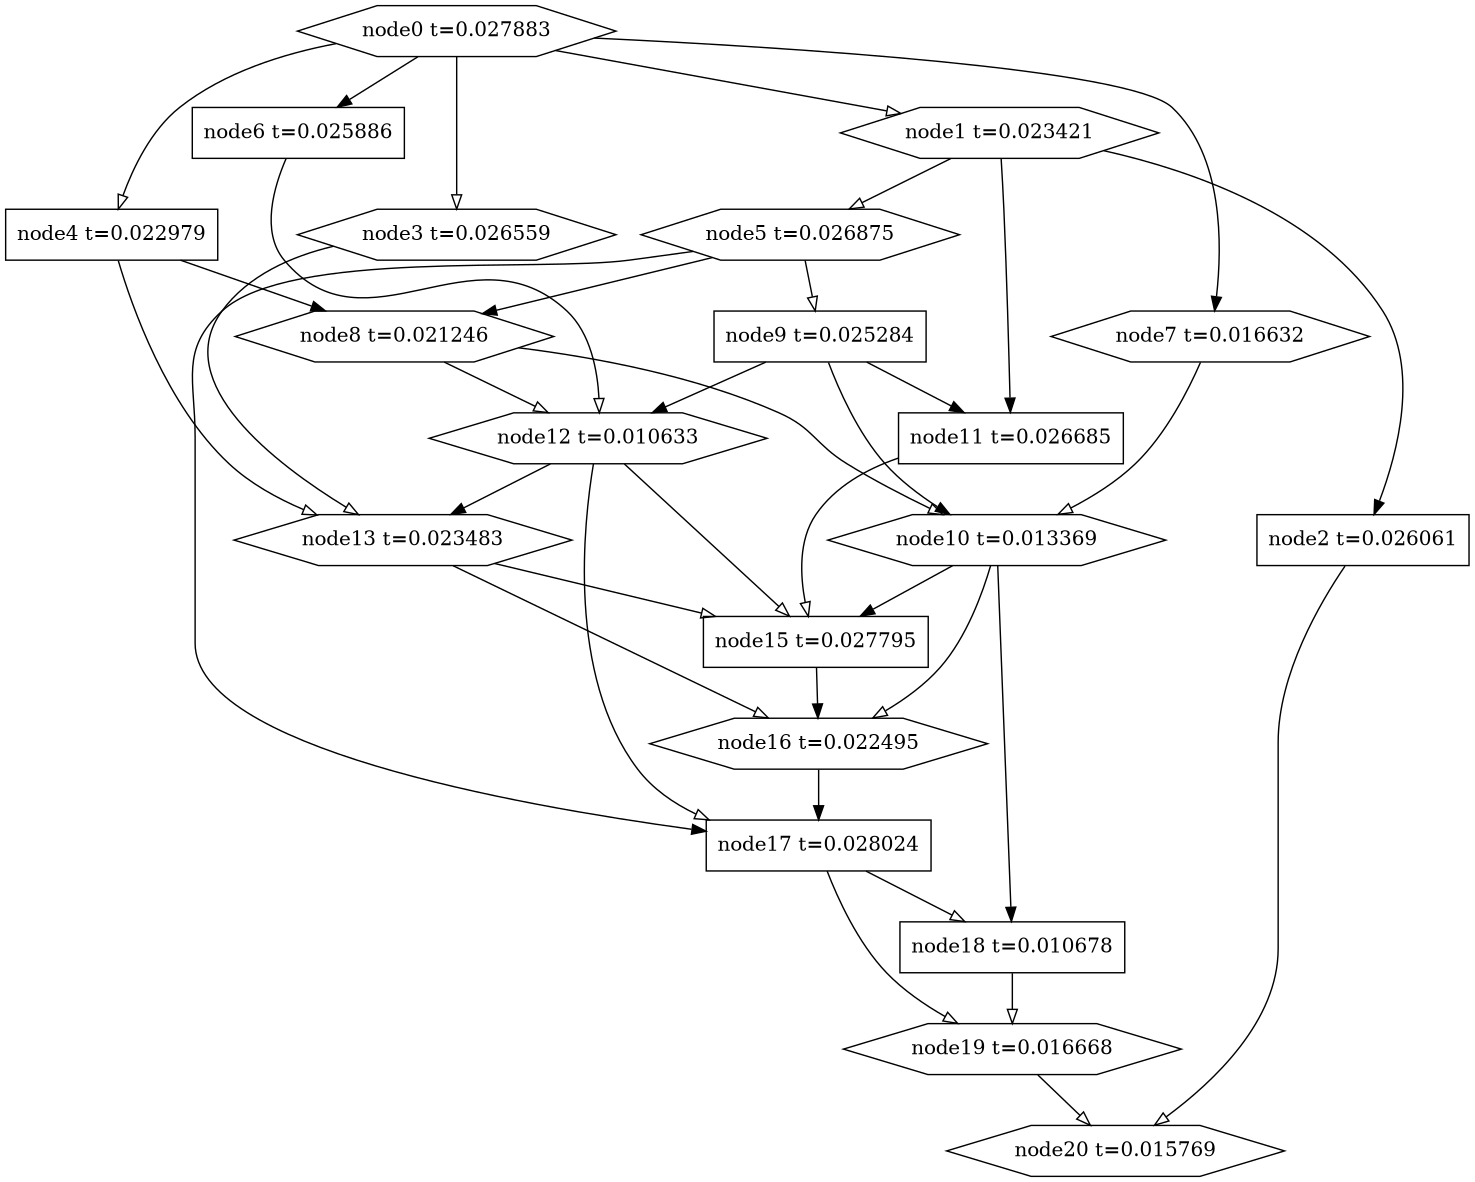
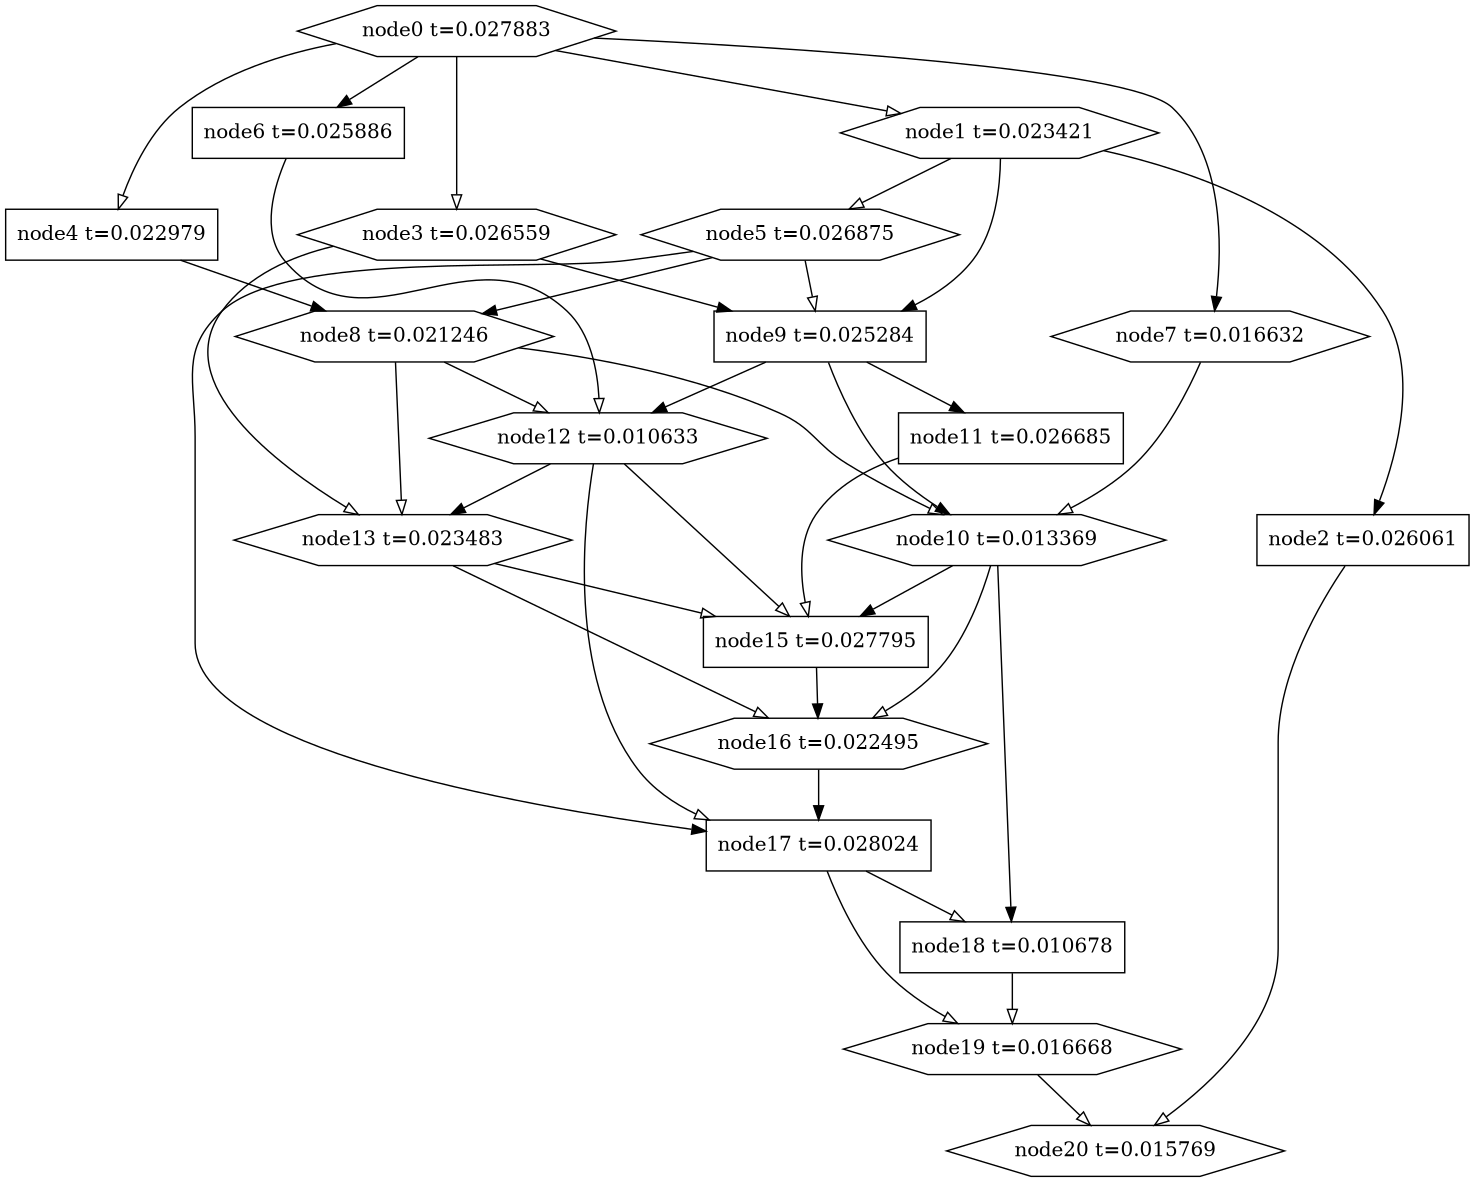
edge "node1 t=0.023421" -> "node11 t=0.026685": now "node1 t=0.023421" -> "node9 t=0.025284"
edge "node3 t=0.026559" -> "node9 t=0.025284": added
edge "node4 t=0.022979" -> "node13 t=0.023483": now "node8 t=0.021246" -> "node13 t=0.023483"
